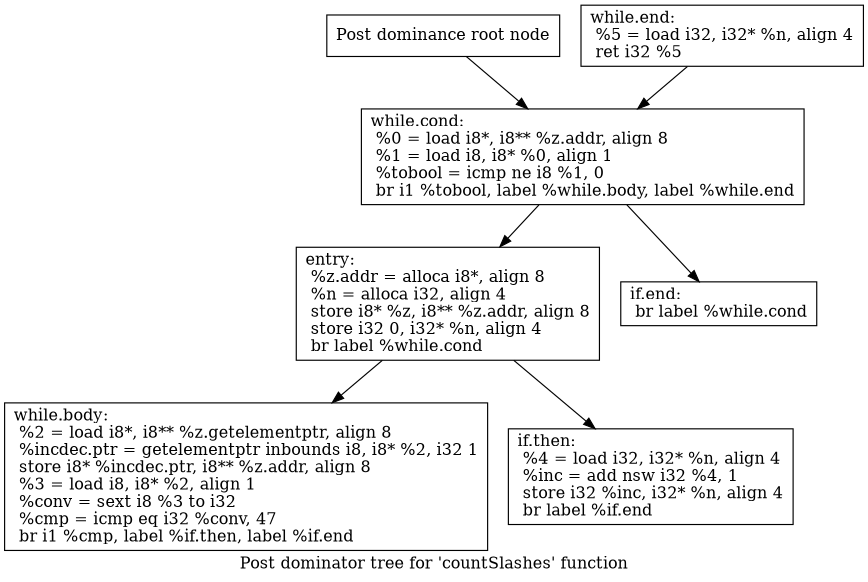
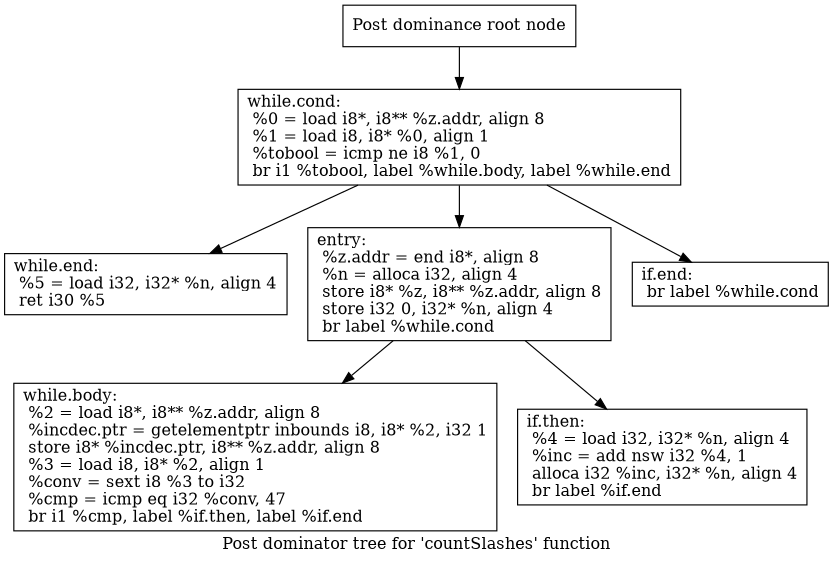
node "while.end:": text "ret i32 %5" -> "ret i30 %5"
edge "while.end:" -> "while.cond:": reversed
node "entry:": text "%z.addr = alloca i8*, align 8" -> "%z.addr = end i8*, align 8"
node "while.body:": text "%2 = load i8*, i8** %z.getelementptr, align 8" -> "%2 = load i8*, i8** %z.addr, align 8"
node "if.then:": text "store i32 %inc, i32* %n, align 4" -> "alloca i32 %inc, i32* %n, align 4"
